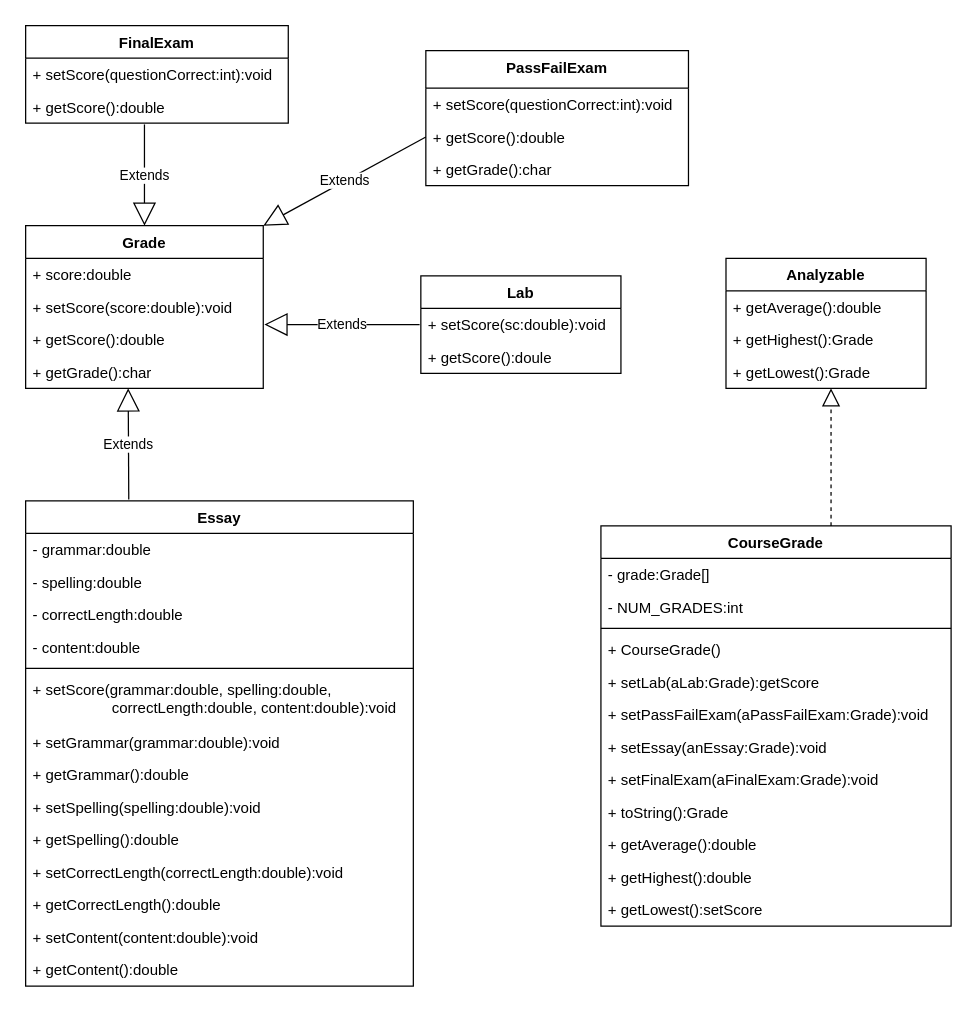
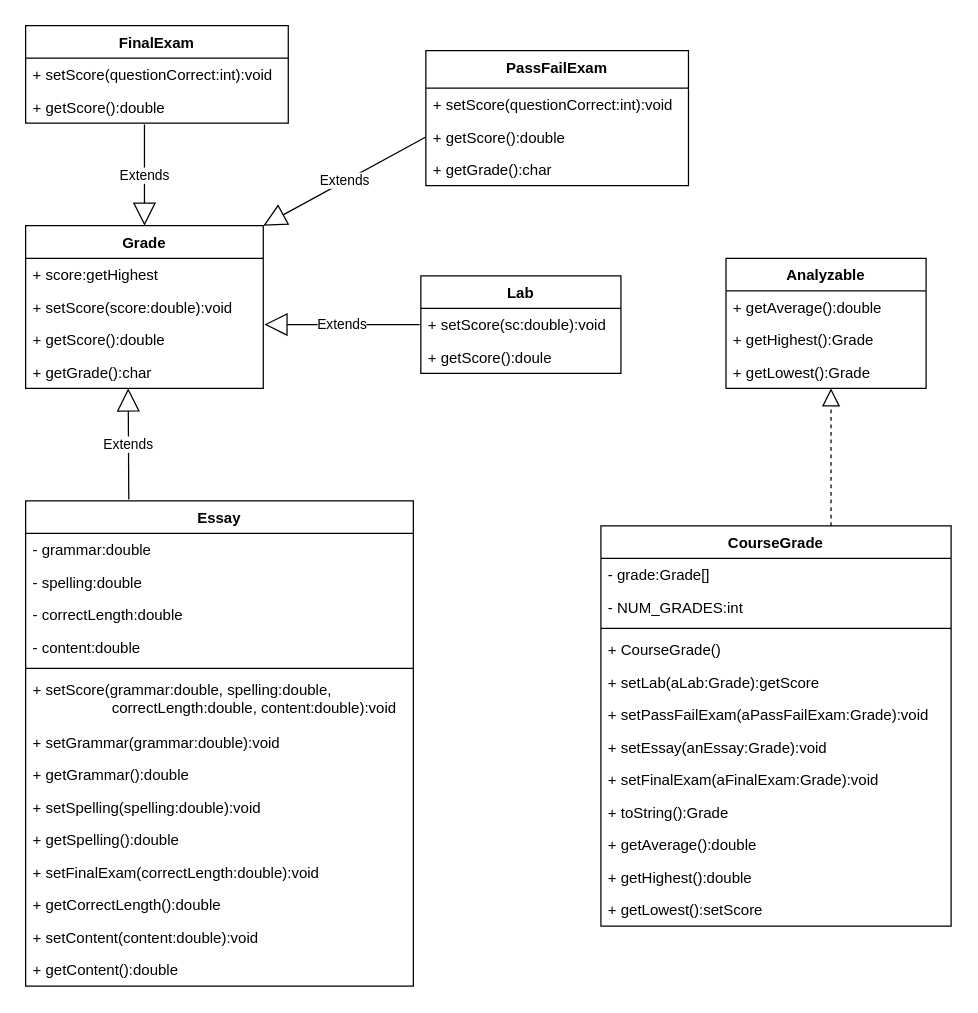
node "+ score:double": label "+ score:double" -> "+ score:getHighest"
node "+ setCorrectLength(correctLength:double):void": label "+ setCorrectLength(correctLength:double):void" -> "+ setFinalExam(correctLength:double):void"
